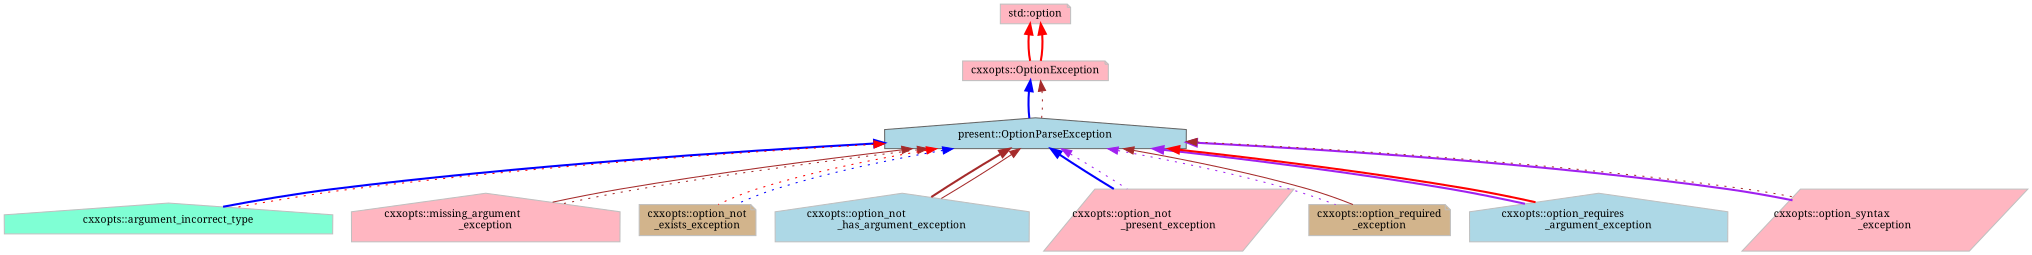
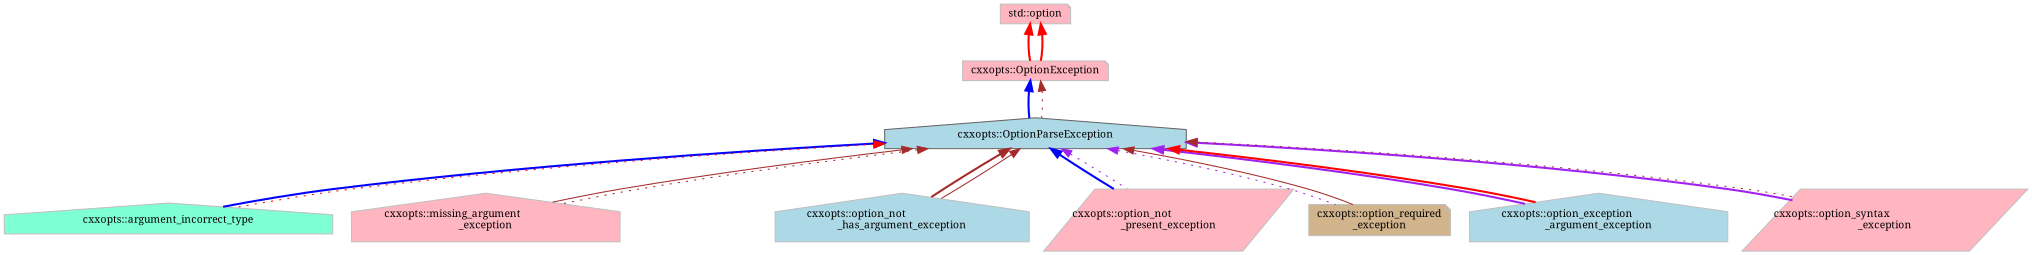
node "present::OptionParseException": label "present::OptionParseException" -> "cxxopts::OptionParseException"
node "cxxopts::option_not _exists_exception": removed
node "cxxopts::option_requires _argument_exception": label "cxxopts::option_requires _argument_exception" -> "cxxopts::option_exception _argument_exception"
